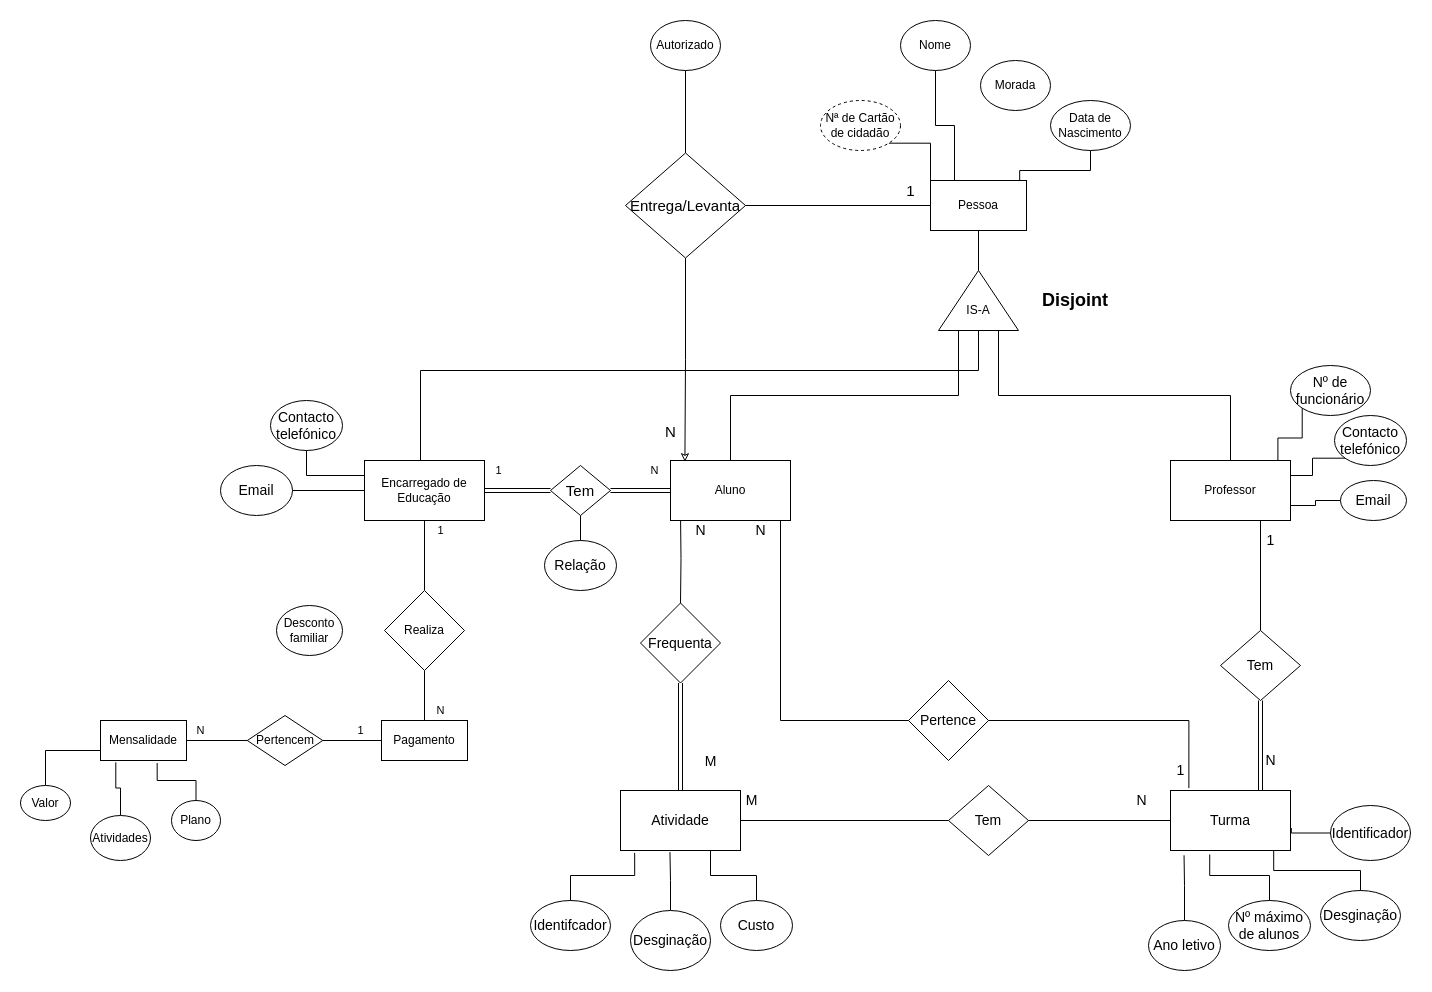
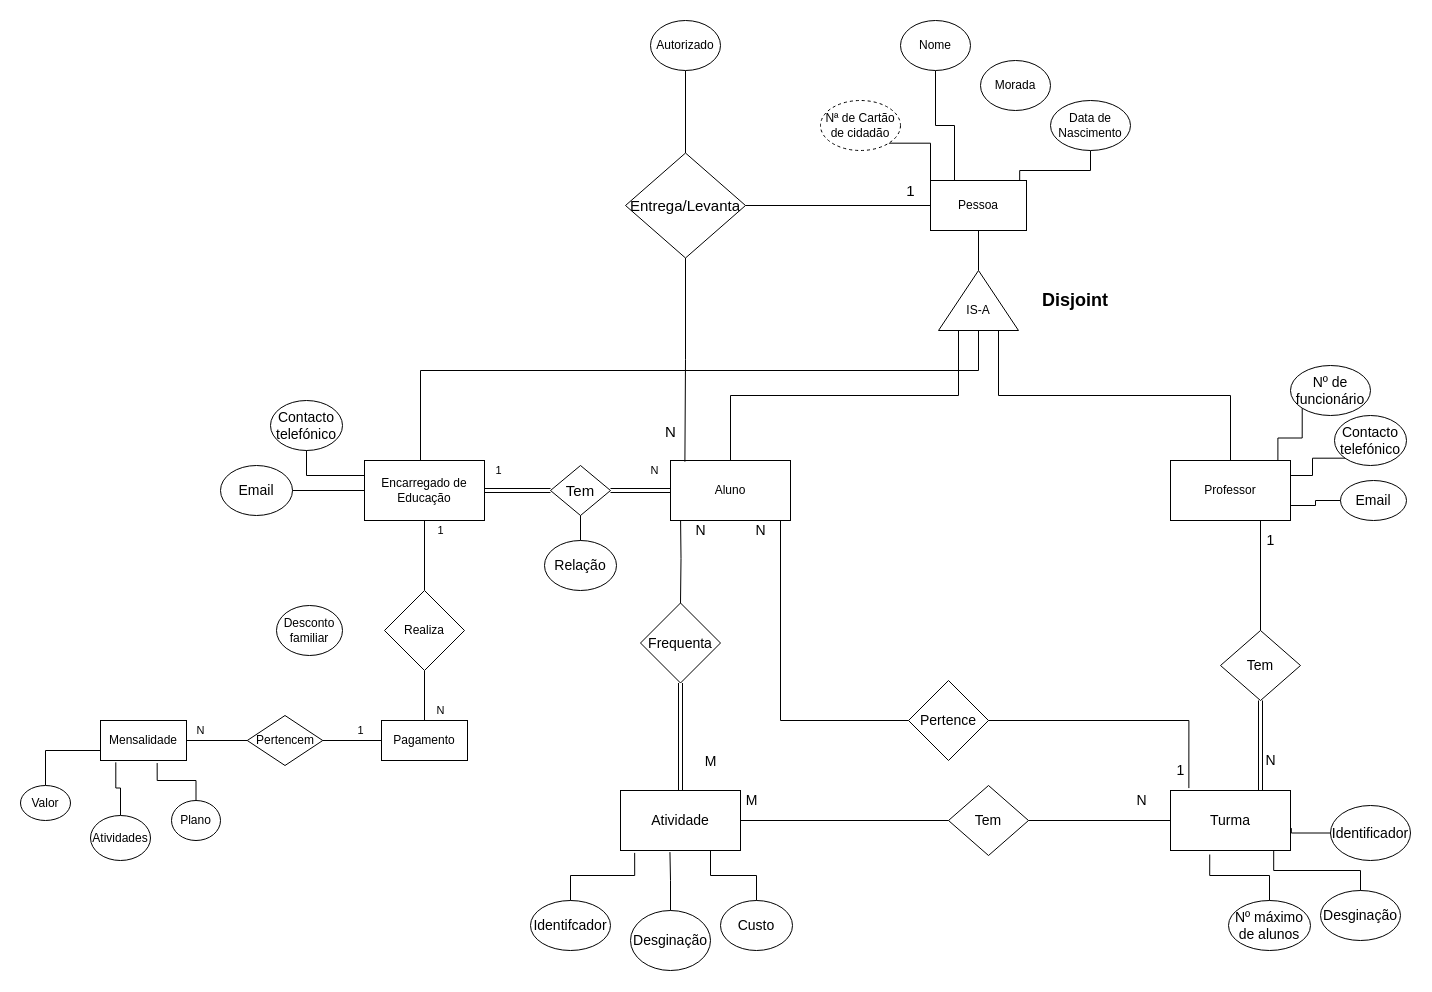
edge "Entrega/Levanta" -> "Aluno": arrowhead classic -> none
edge "Turma" -- "Ano letivo": removed
node "Ano letivo": removed
